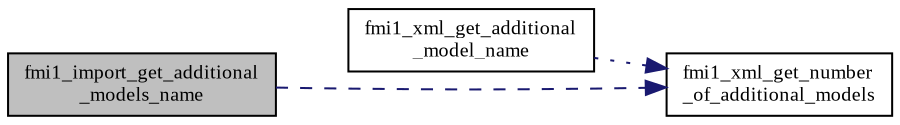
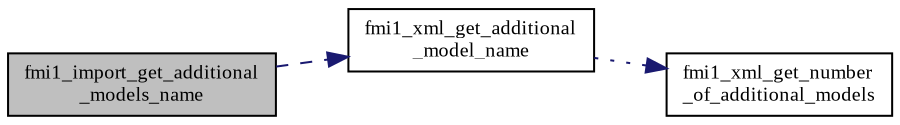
edge "fmi1_import_get_additional _models_name" -> "fmi1_xml_get_number _of_additional_models": now "fmi1_import_get_additional _models_name" -> "fmi1_xml_get_additional _model_name"
